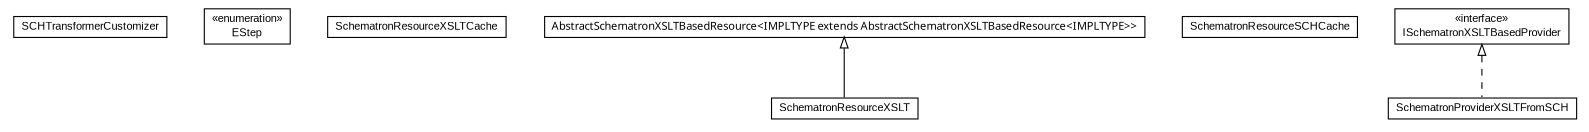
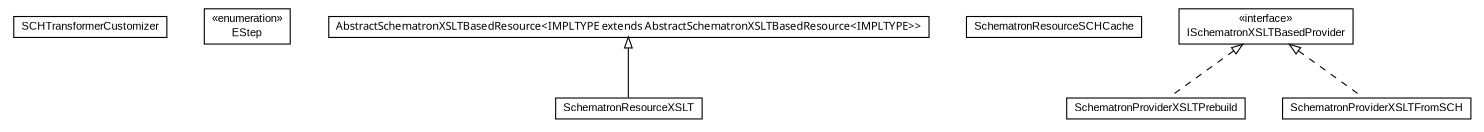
node "SchematronResourceXSLTCache": removed
node "SchematronProviderXSLTPrebuild": added
